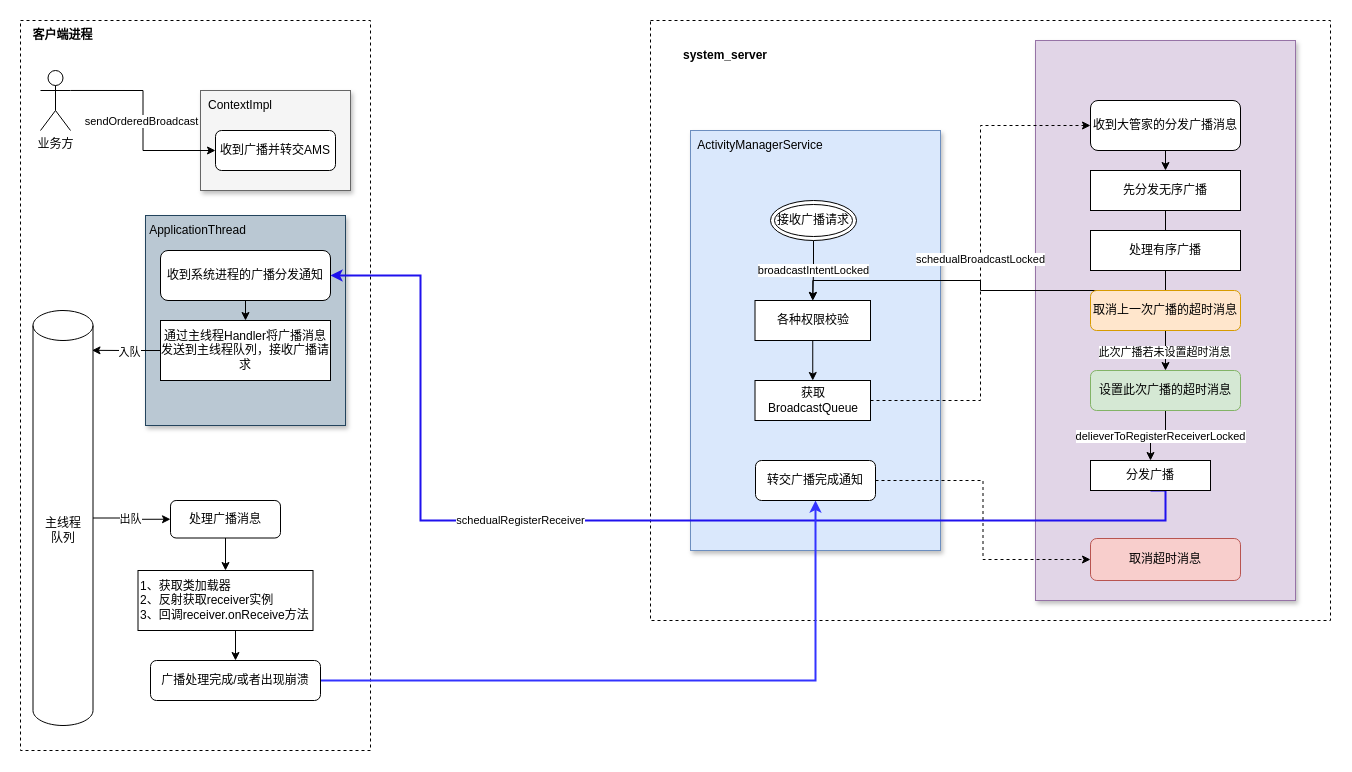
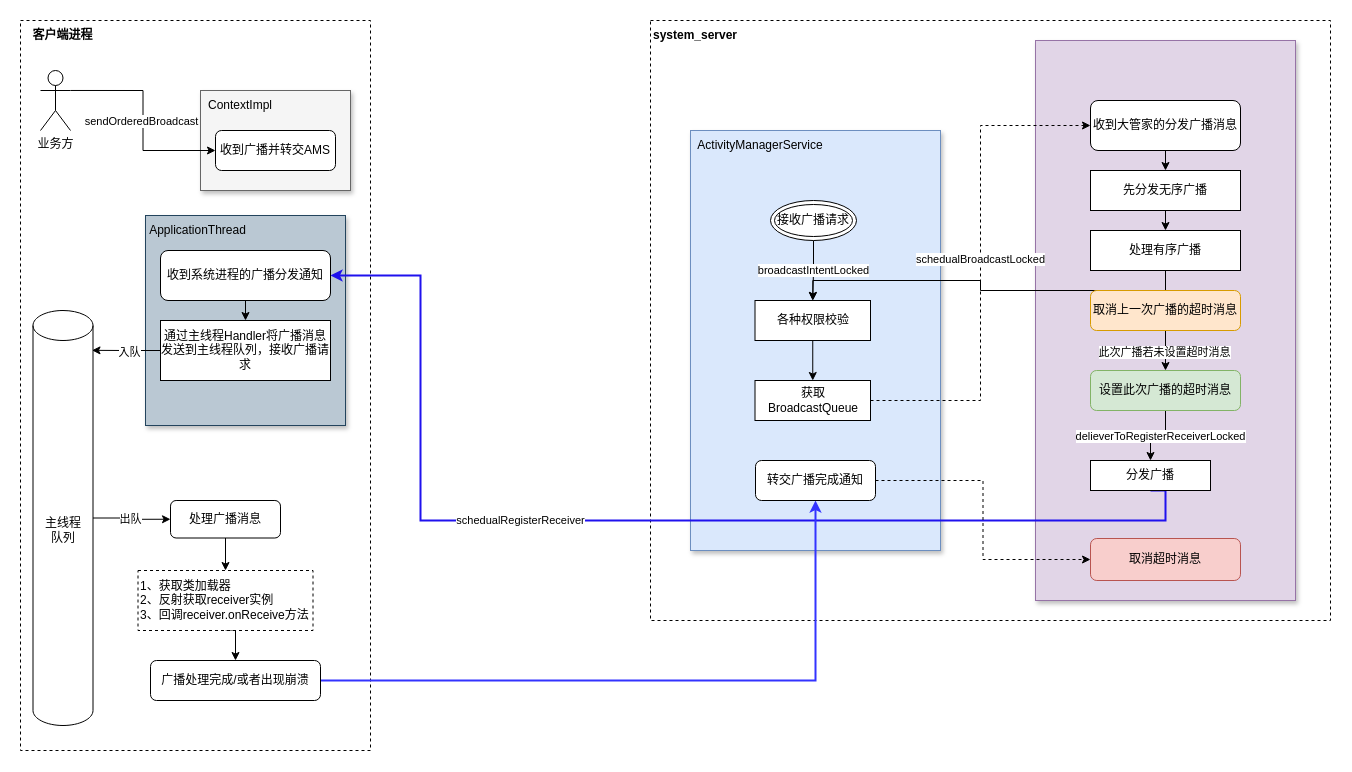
node "system_server": moved (726, 56) -> (696, 36)
edge "先分发无序广播" -- "处理有序广播": arrowhead none -> classic
node "1、获取类加载器 2、反射获取receiver实例 3、回调receiver.onReceive方法": style solid -> dashed
